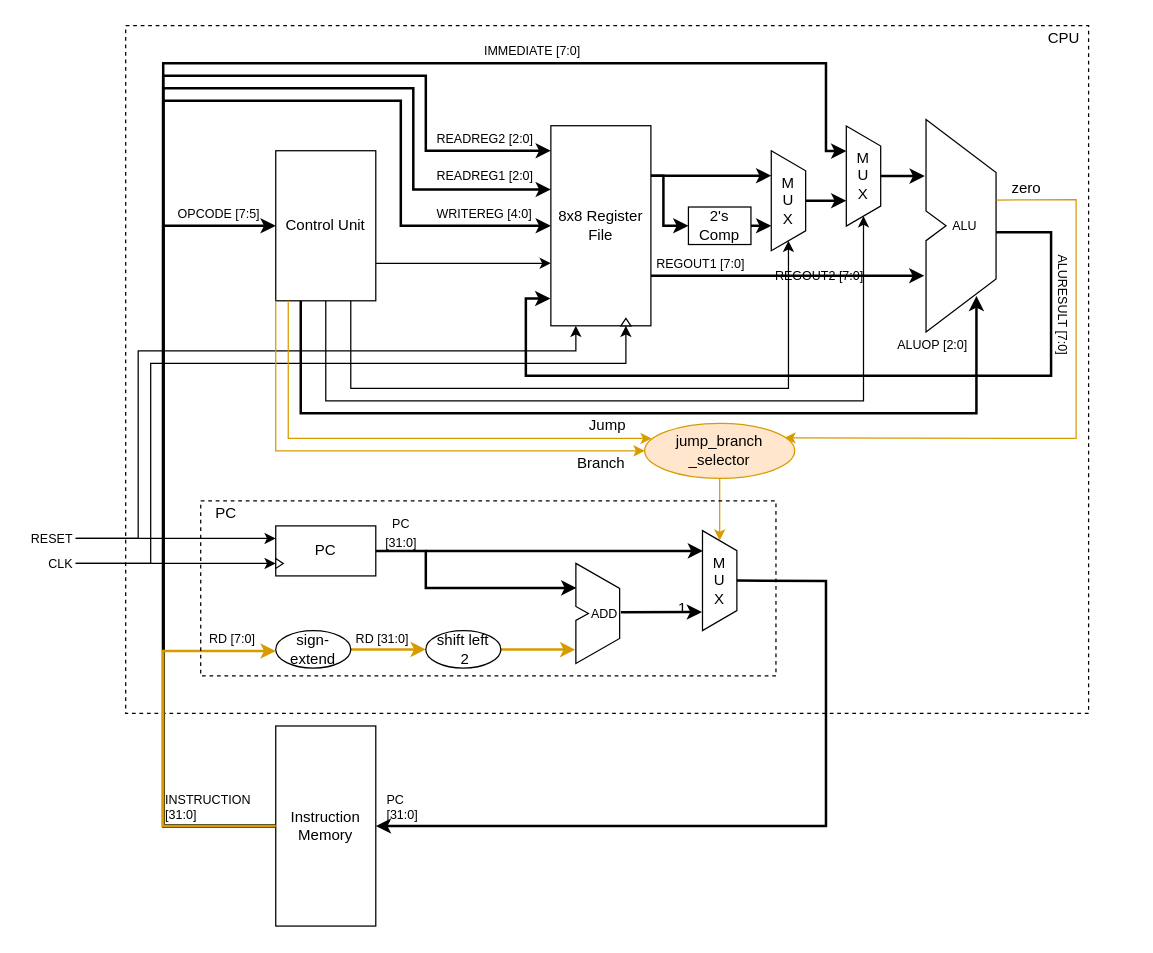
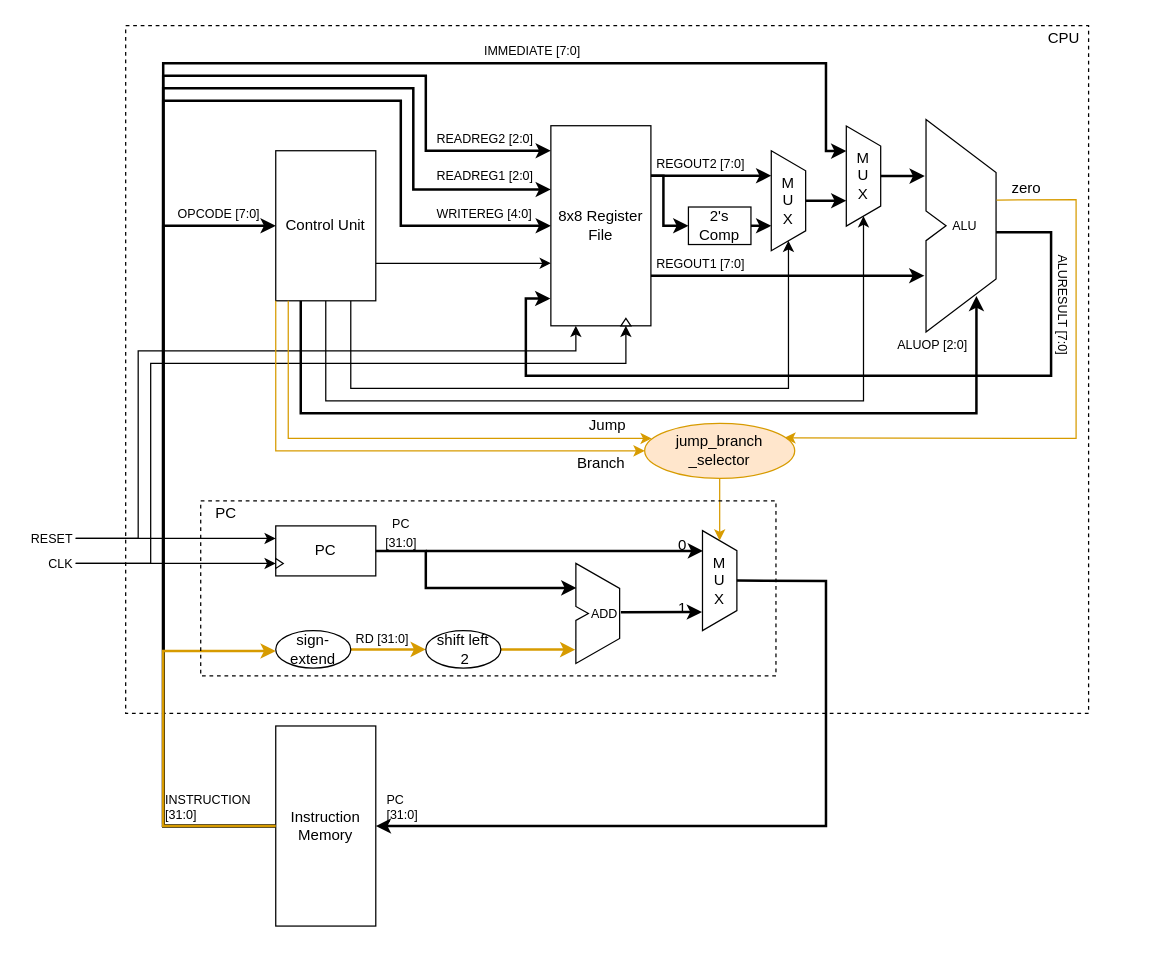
node "OPCODE [7:5]": label "OPCODE [7:5]" -> "OPCODE [7:0]"
node "REGOUT2 [7:0]": moved (819, 276) -> (701, 163)
node "0": added
node "RD [7:0]": removed
